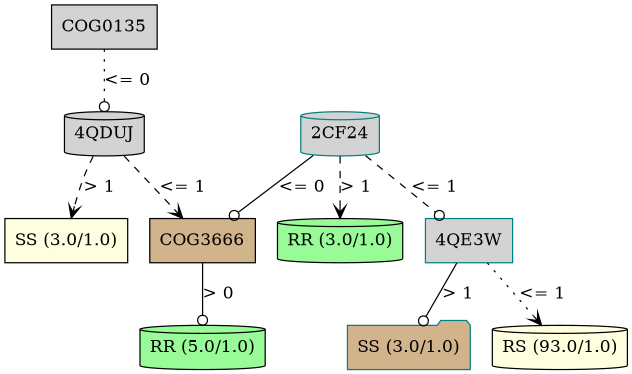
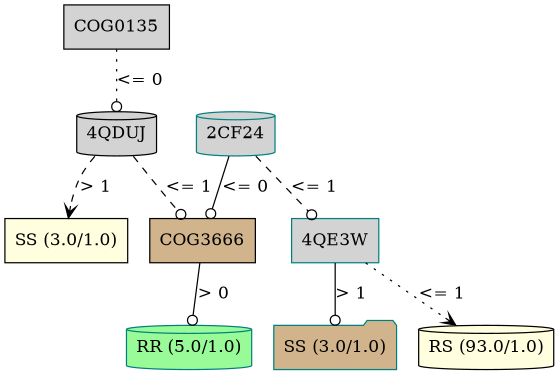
edge "4QDUJ" -> "COG3666": arrowhead vee -> odot
node "RR (3.0/1.0)": removed
node "RR (5.0/1.0)": color black -> teal
